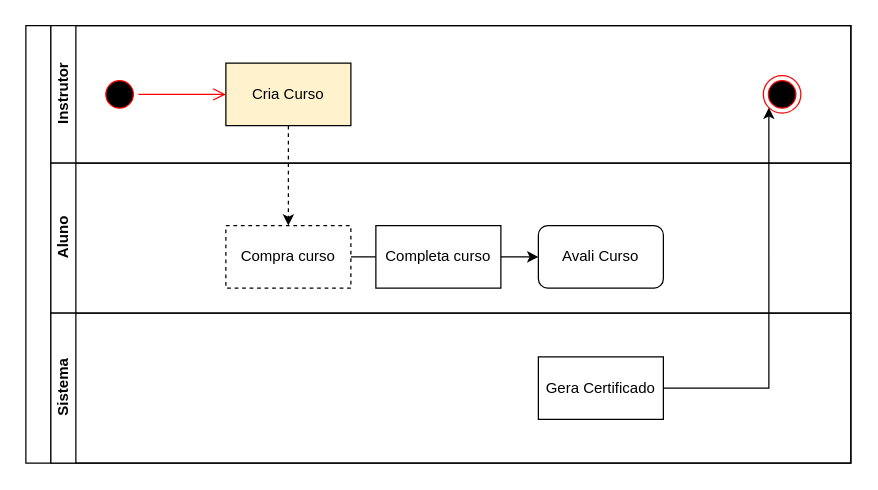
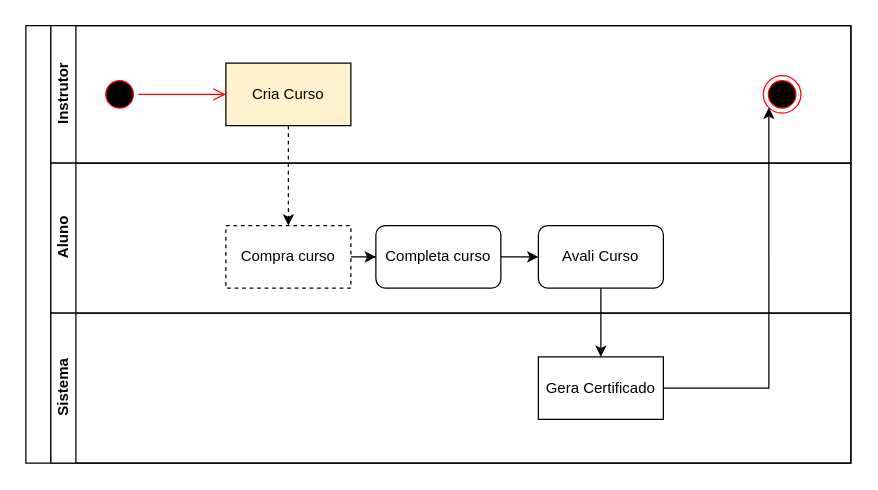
edge "Compra curso" -- "Completa curso": arrowhead none -> classic
node "Completa curso": shape rectangle -> rounded rectangle
edge "Avali Curso" -> "Gera Certificado": added
